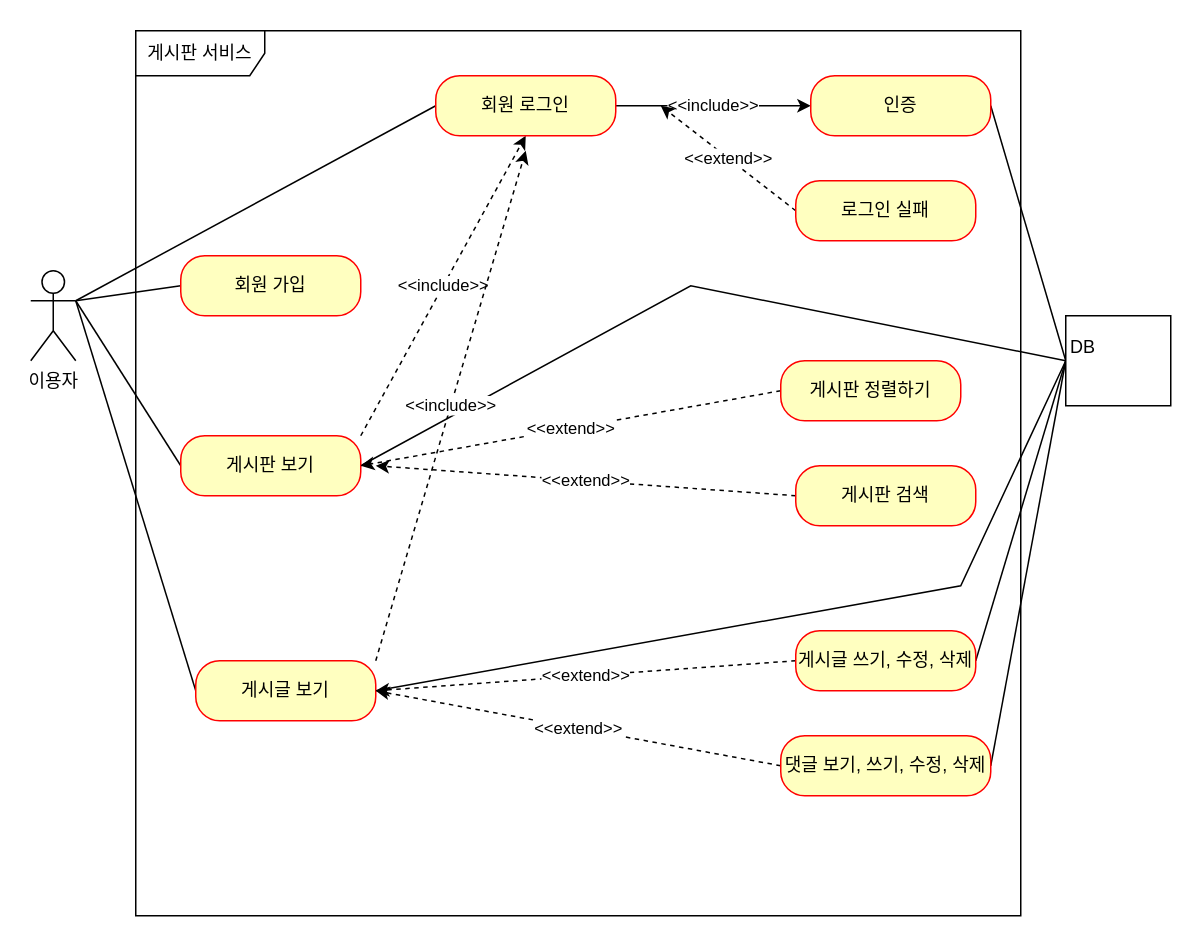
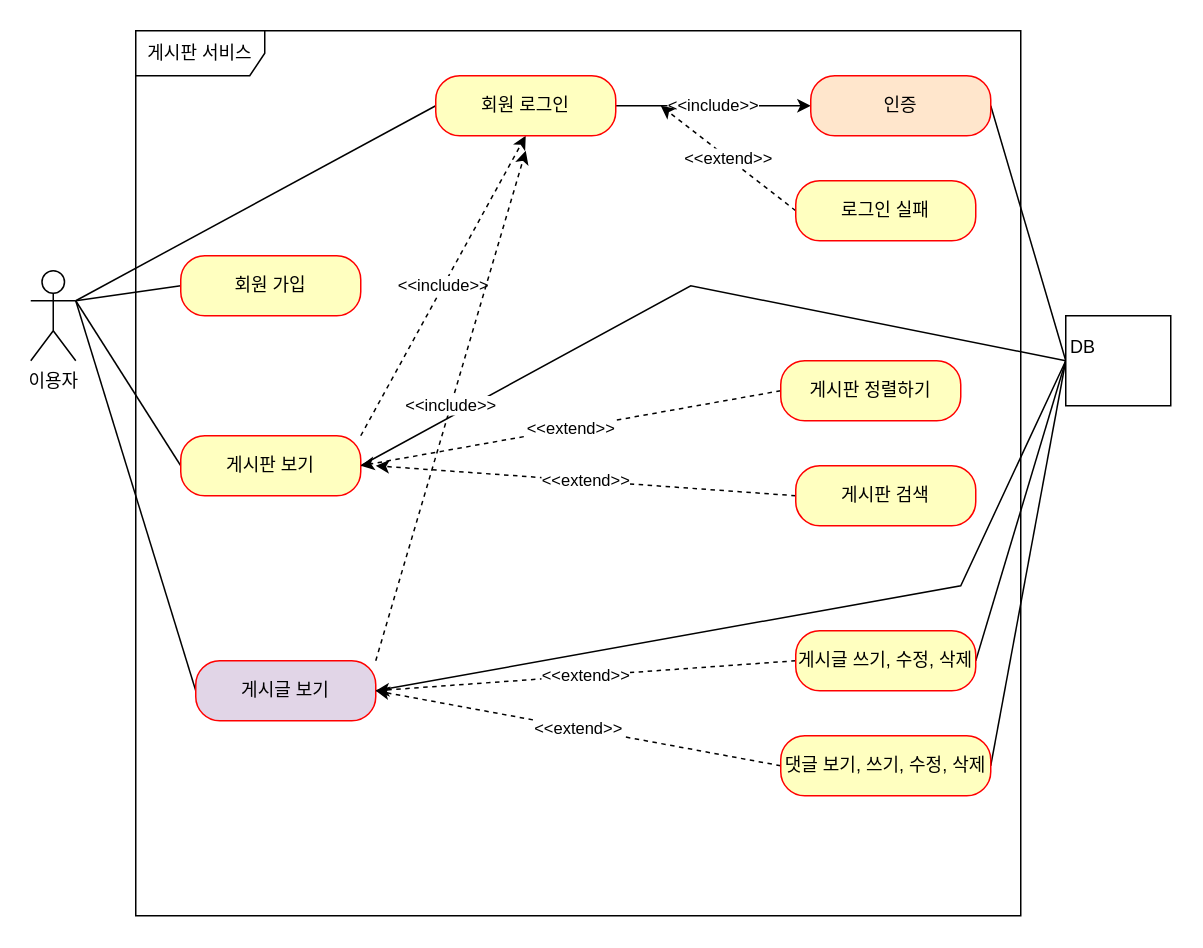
node "인증": fillcolor #ffffc0 -> #ffe6cc
node "게시글 보기": fillcolor #ffffc0 -> #e1d5e7
